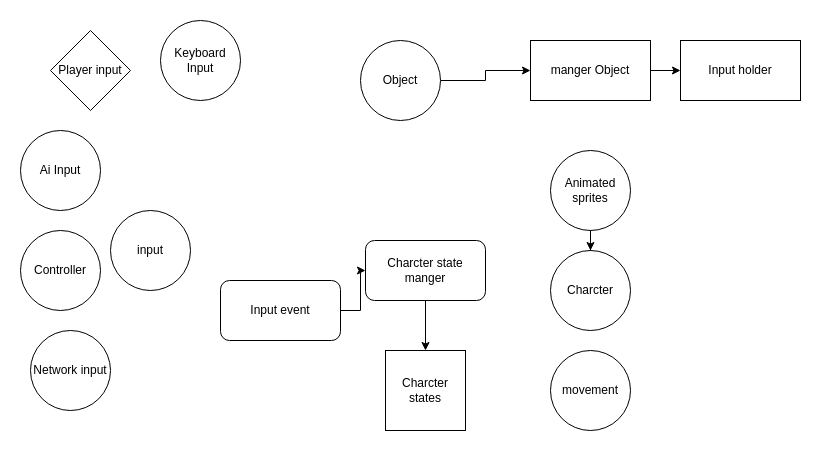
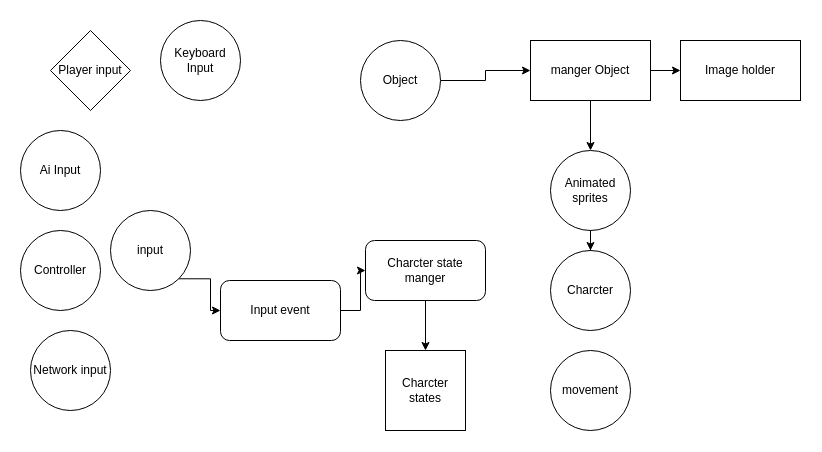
node "Input holder": label "Input holder" -> "Image holder"
edge "manger Object" -> "Animated sprites": added
edge "input" -> "Input event": added
